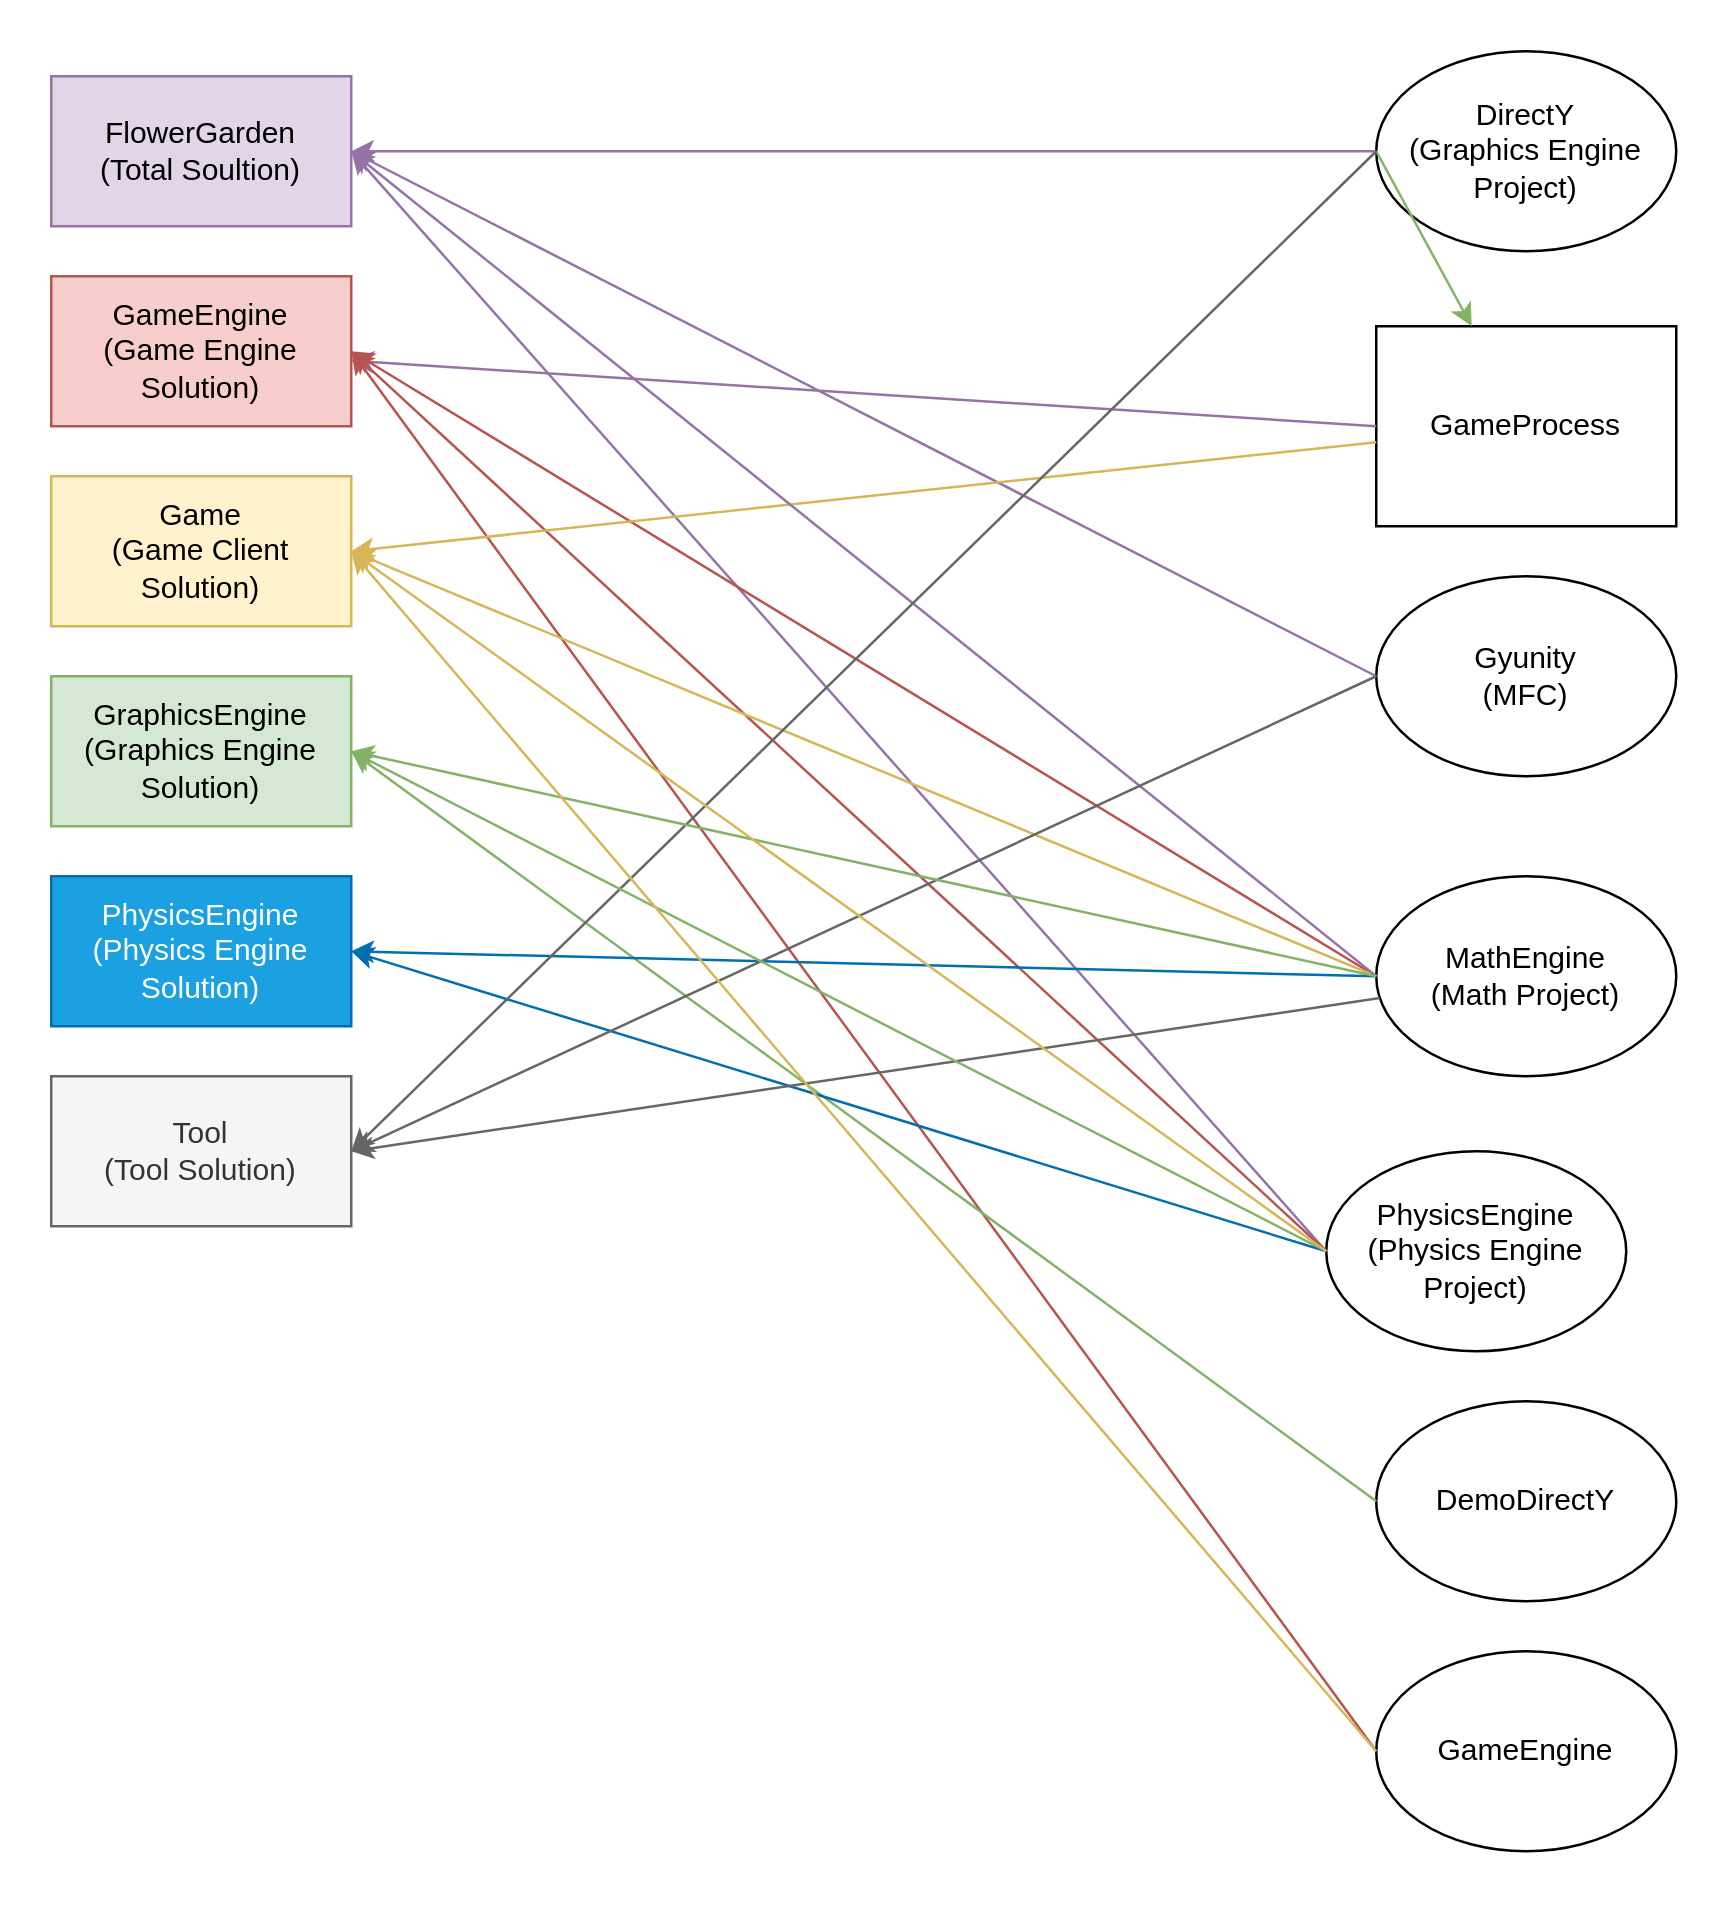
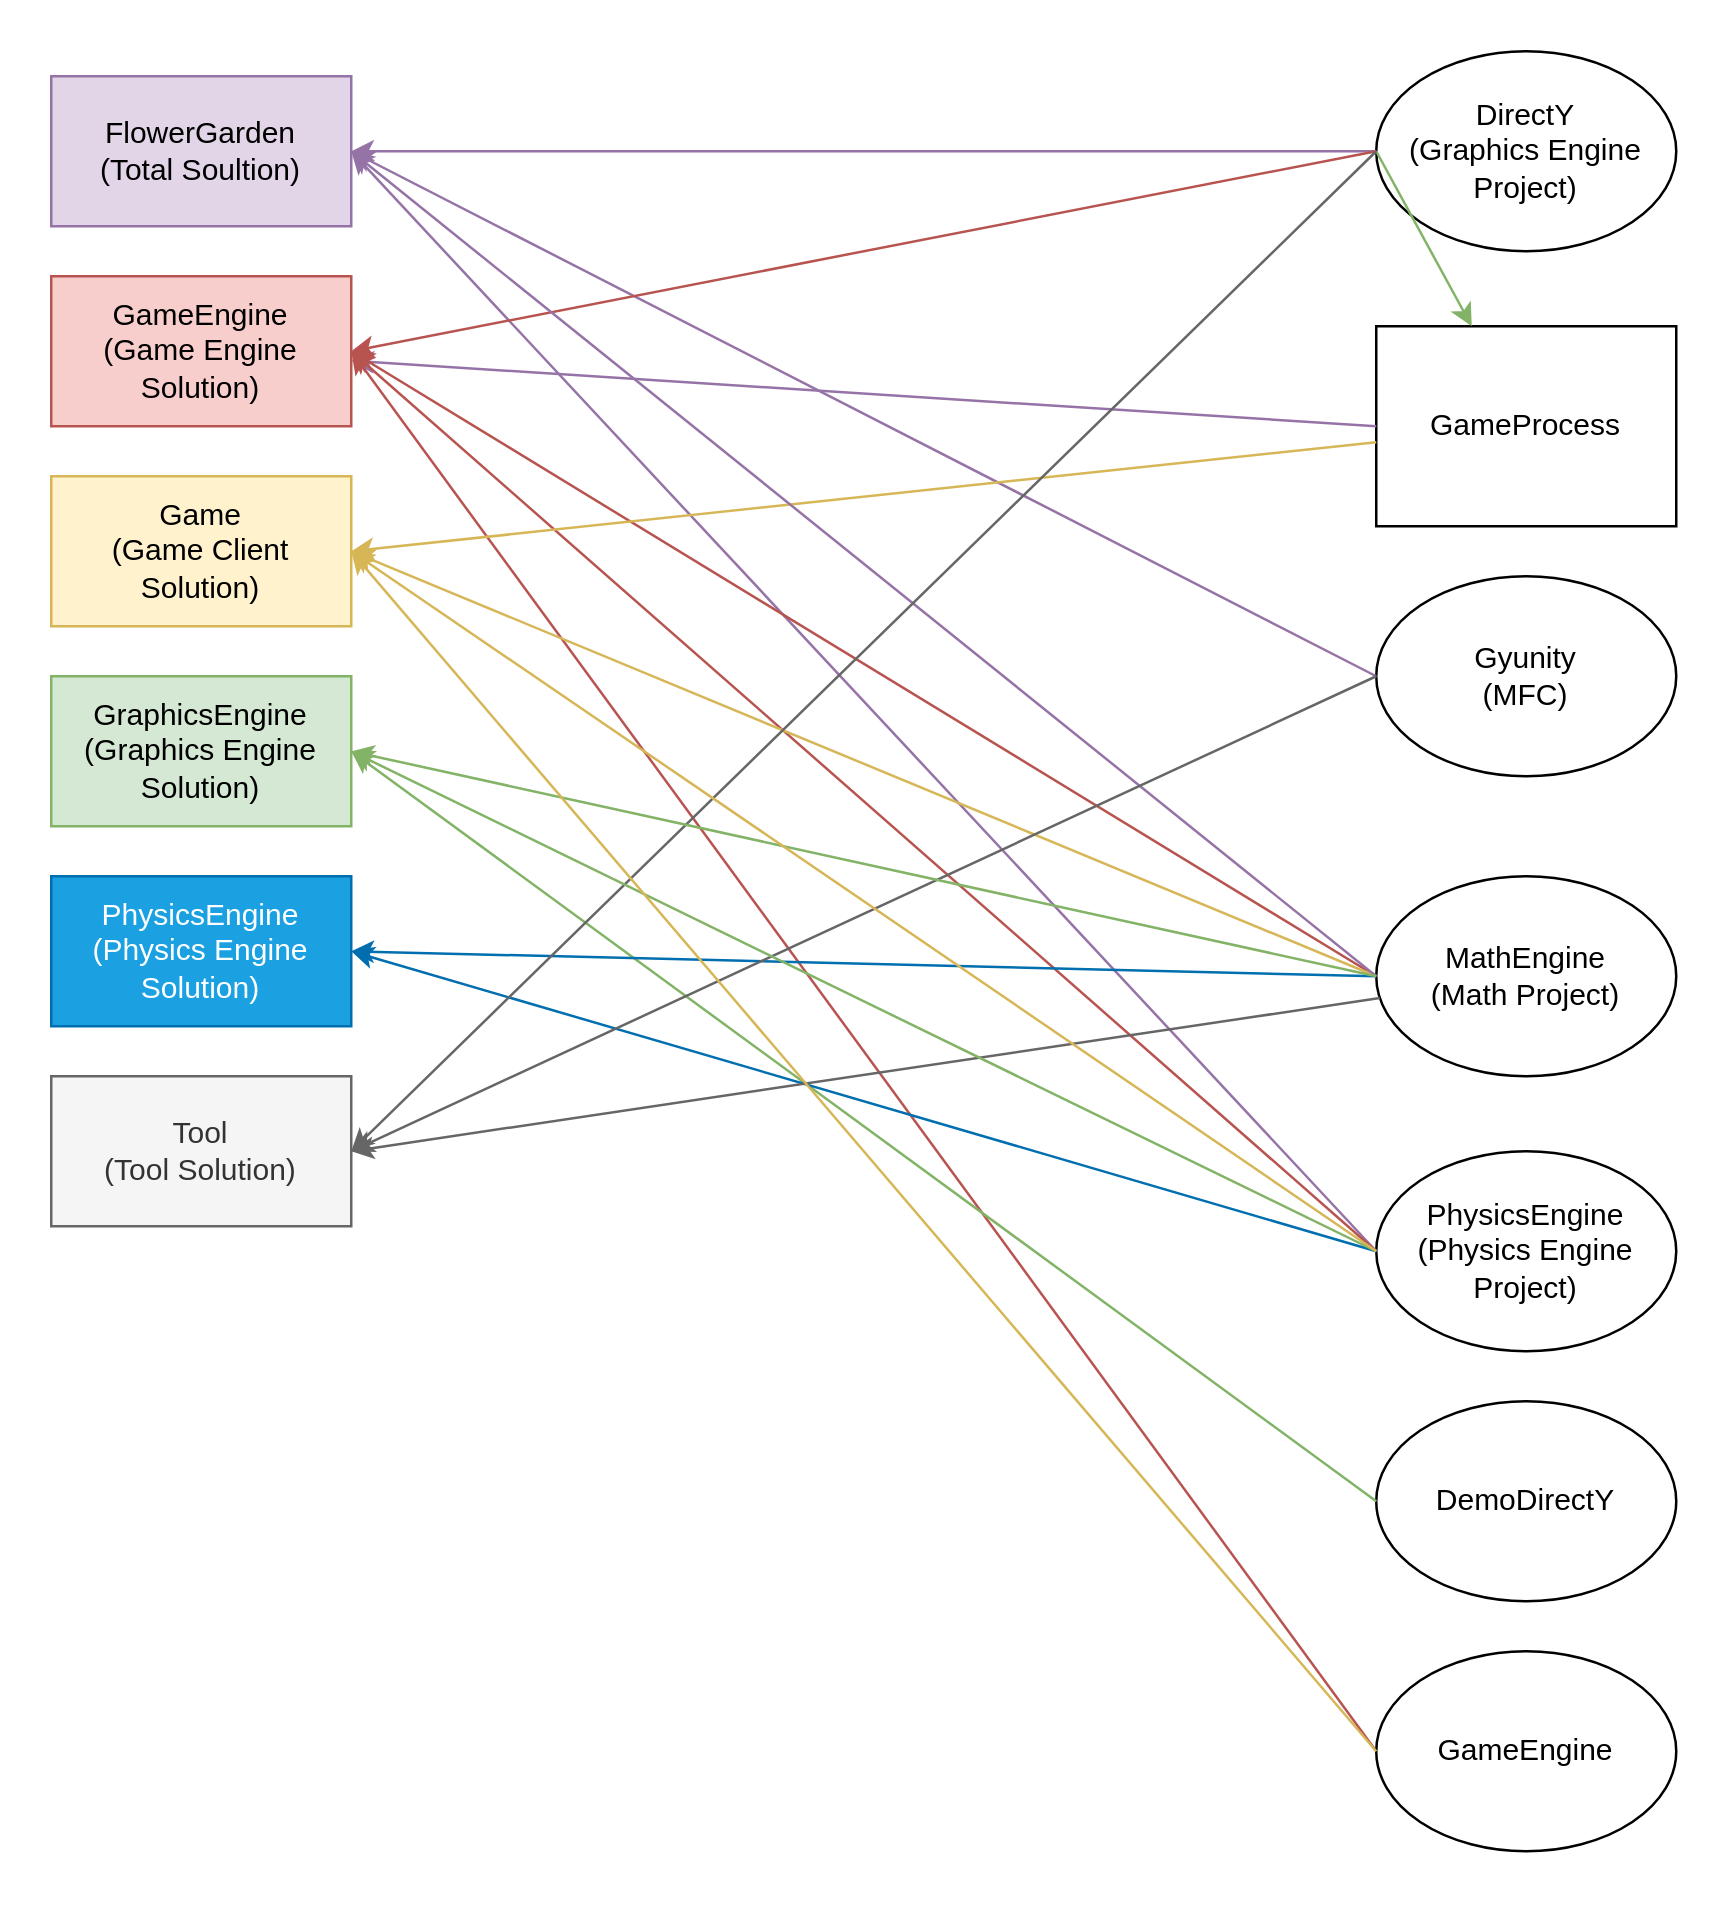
edge "DirectY (Graphics Engine Project)" -> "GameEngine(Game Engine Solution)": added
node "PhysicsEngine (Physics Engine Project)": moved (1476, 1251) -> (1526, 1251)
